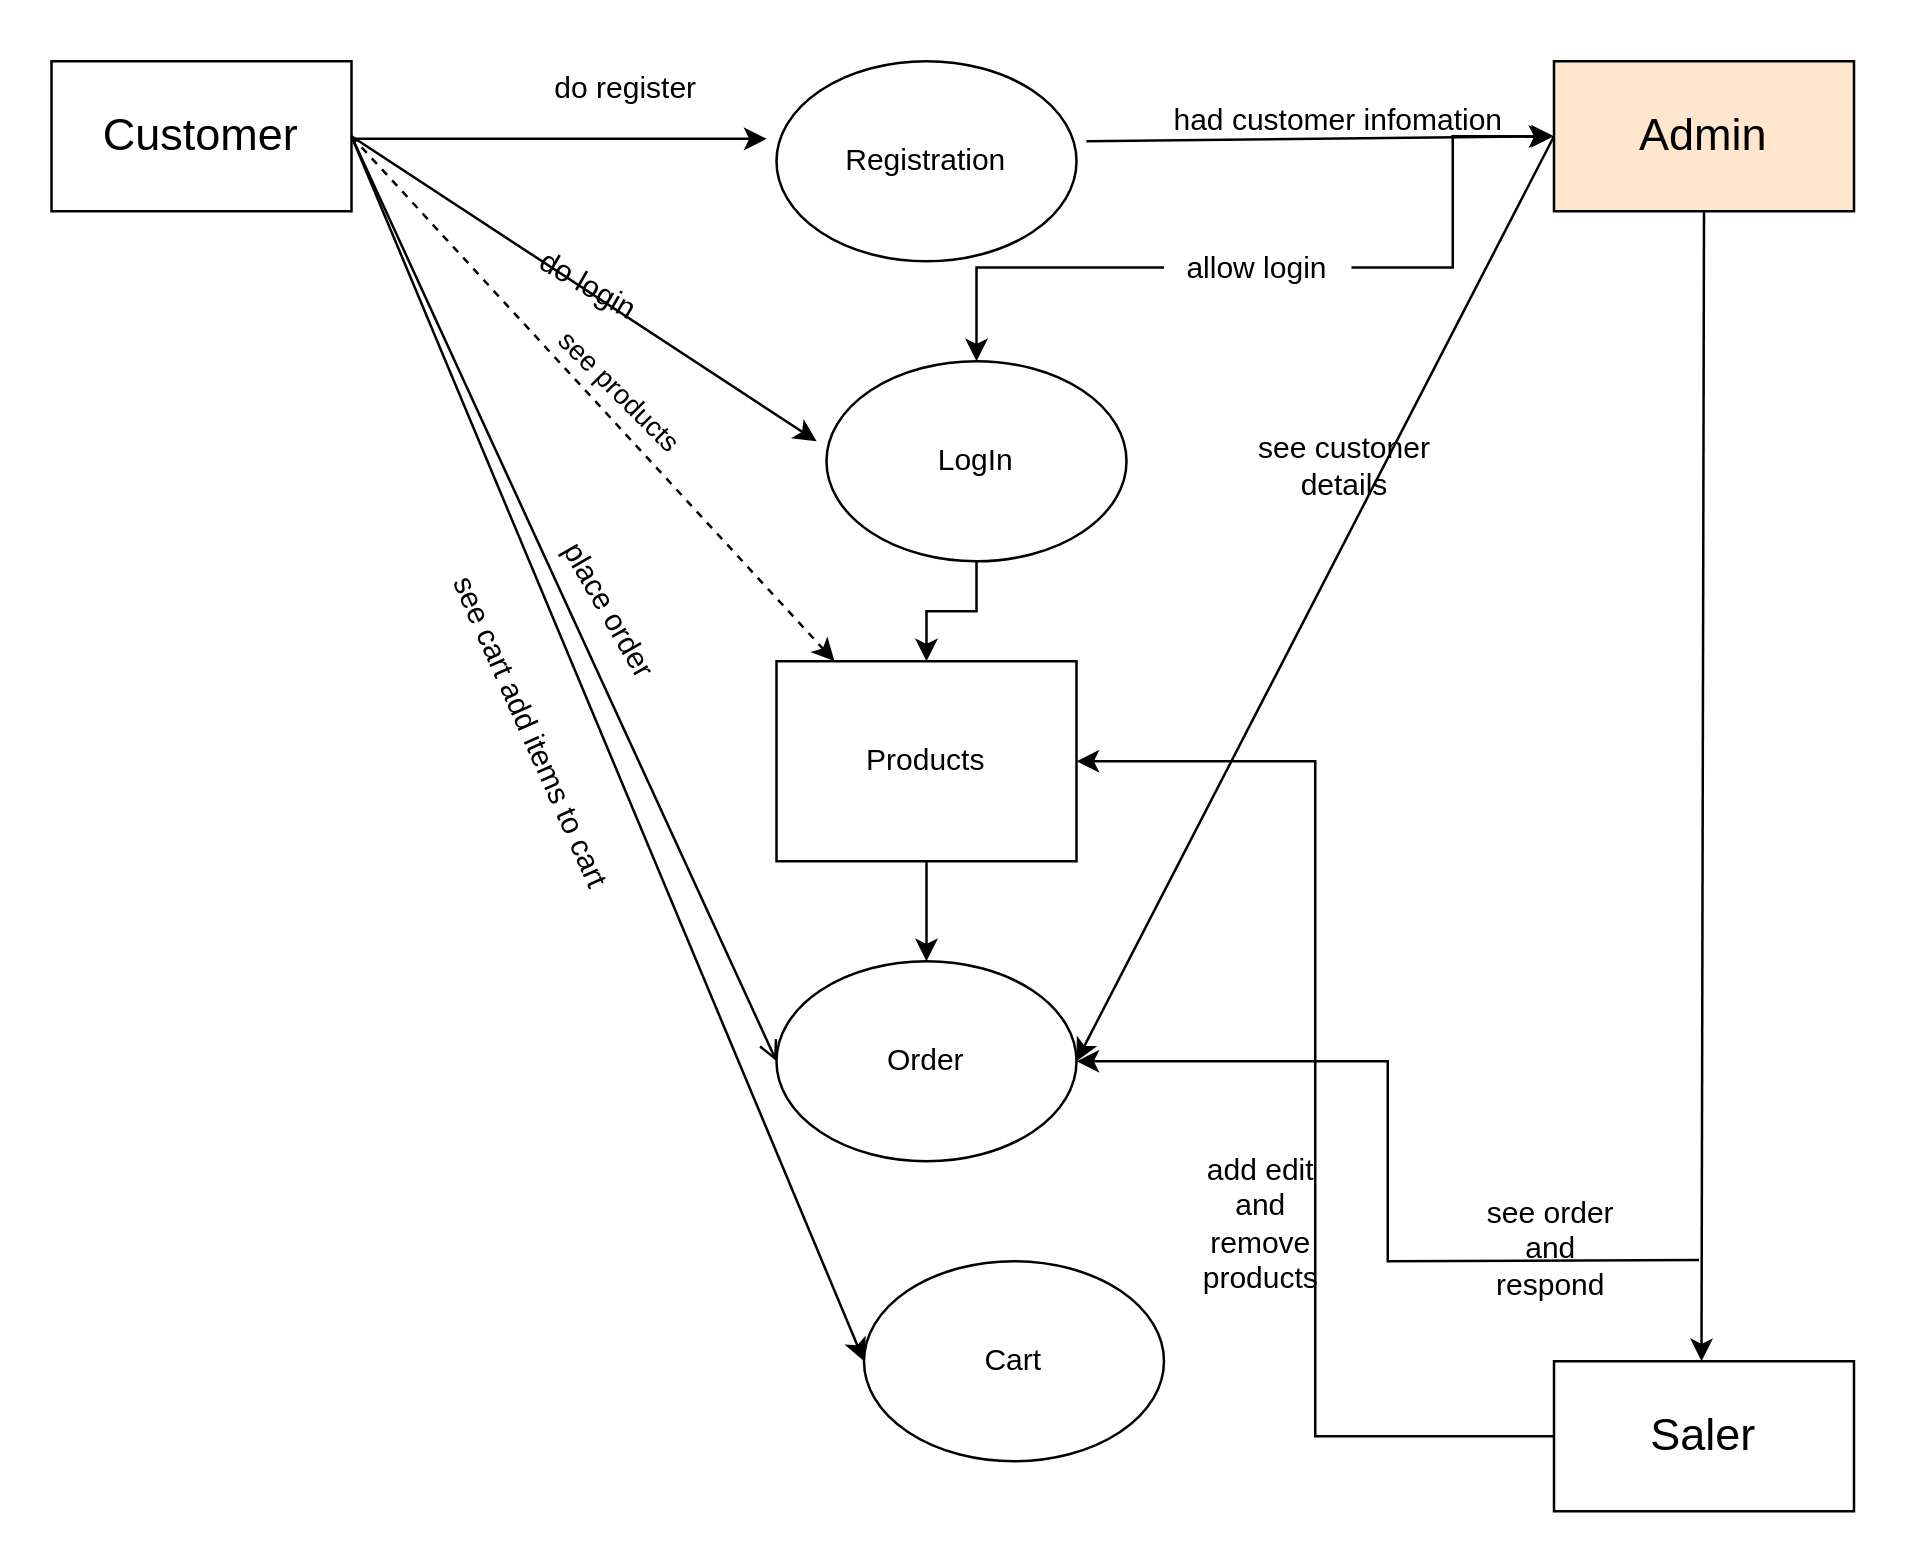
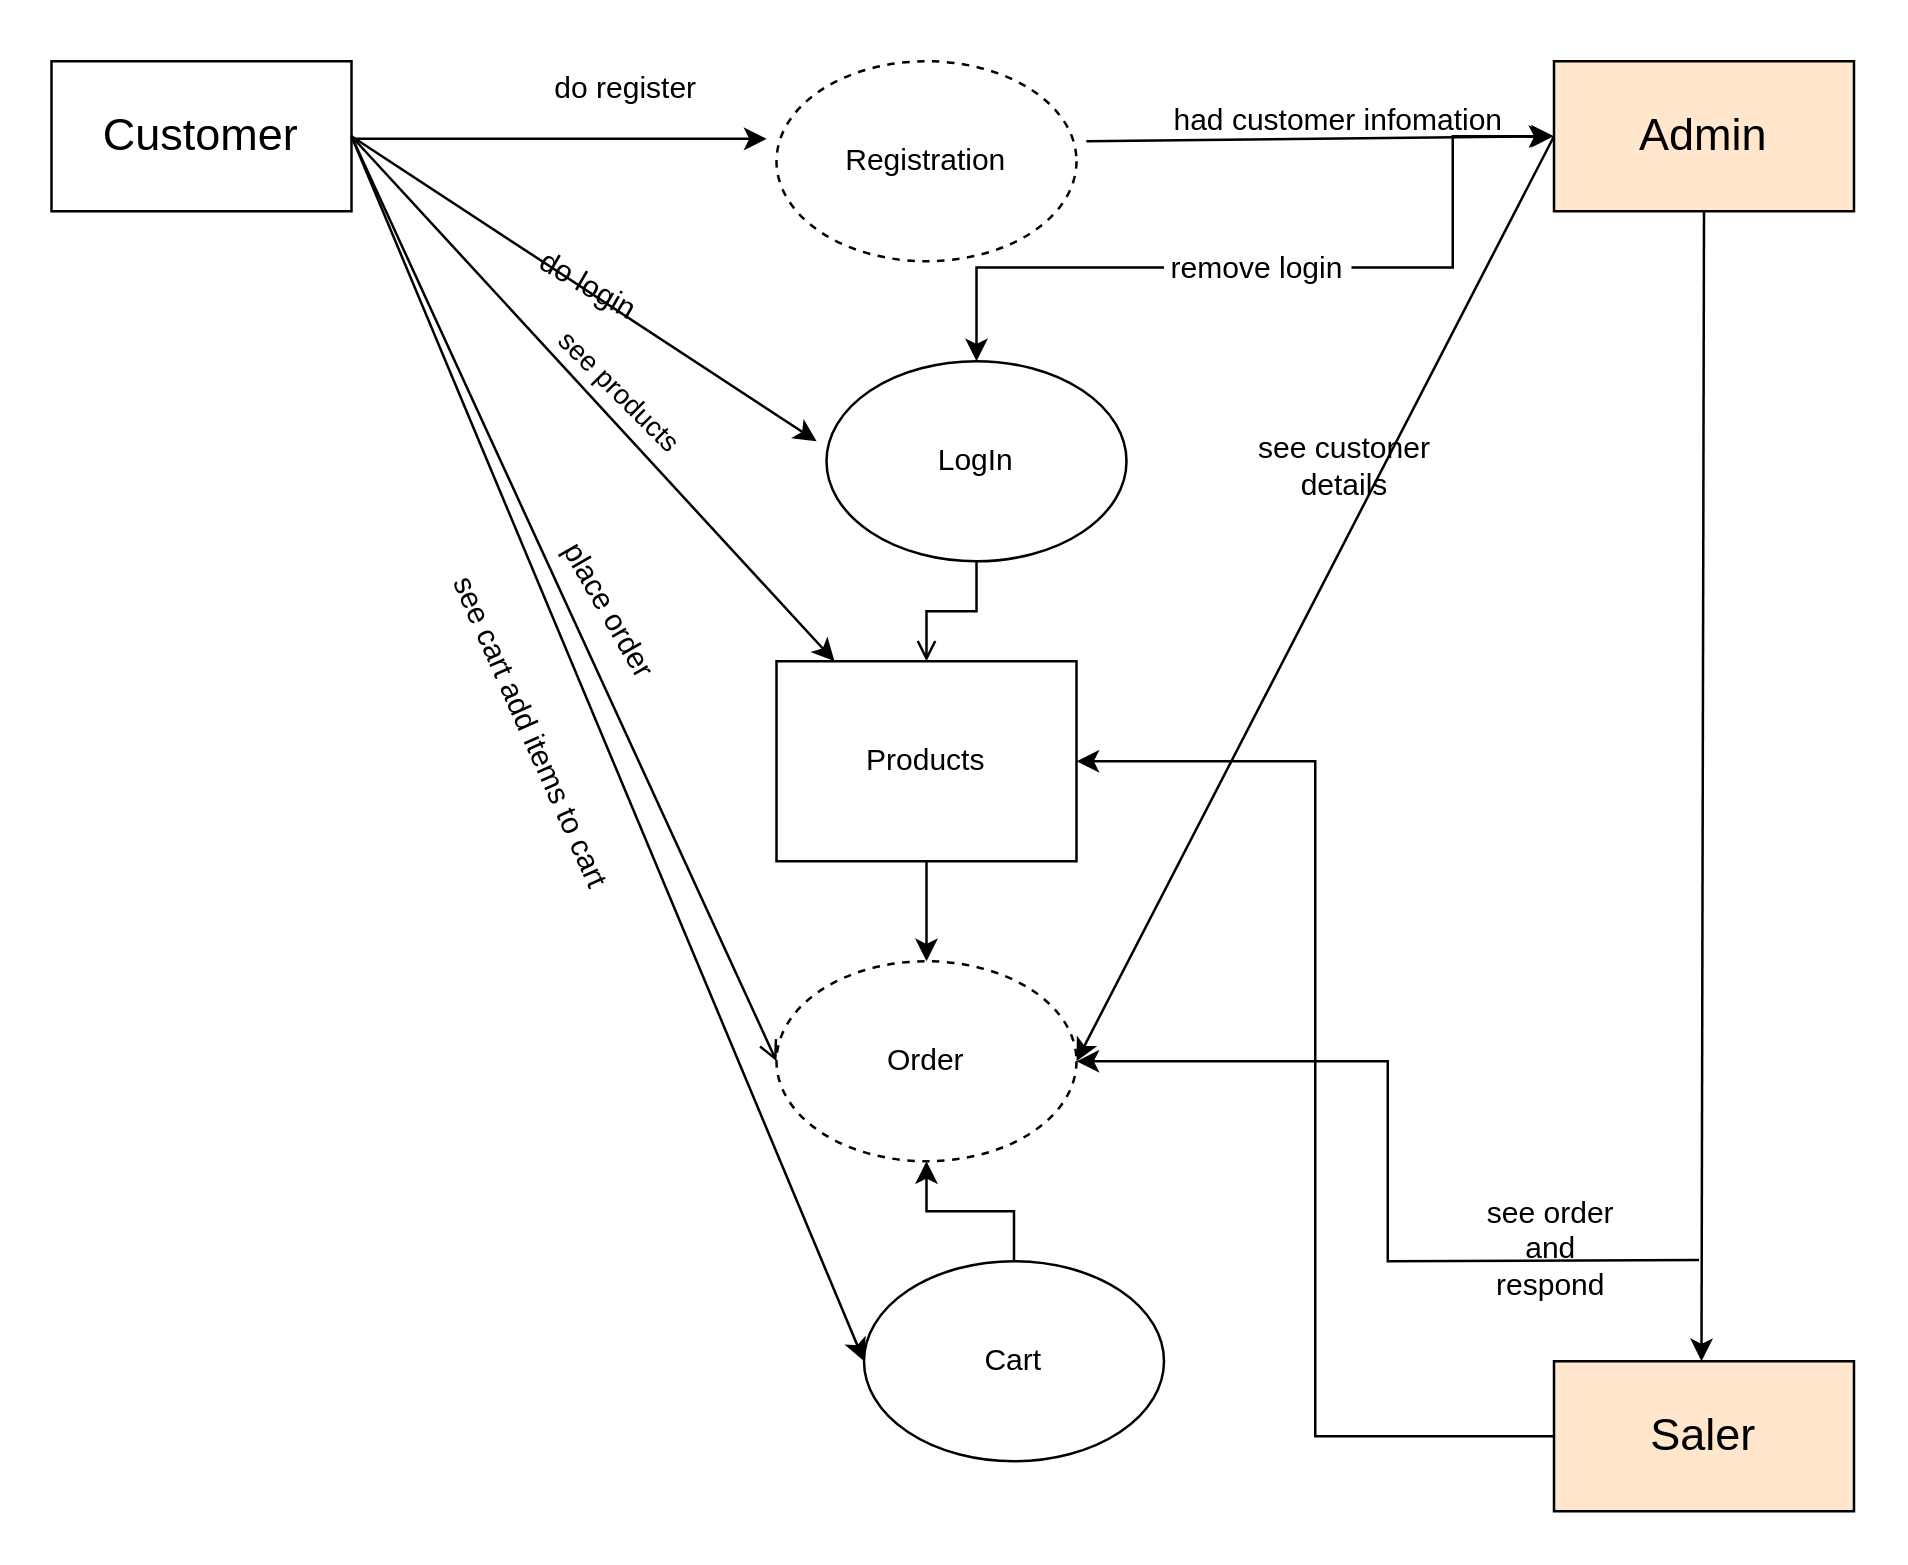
node "Registration": style solid -> dashed
node "allow login": label "allow login" -> "remove login"
edge "Customer" -> "Products": style dashed -> solid
edge "LogIn" -> "Products": arrowhead classic -> open
node "Order": style solid -> dashed
edge "Cart" -> "Order": added
node "add edit and remove products": removed
node "Saler": fillcolor #ffffff -> #ffe6cc
